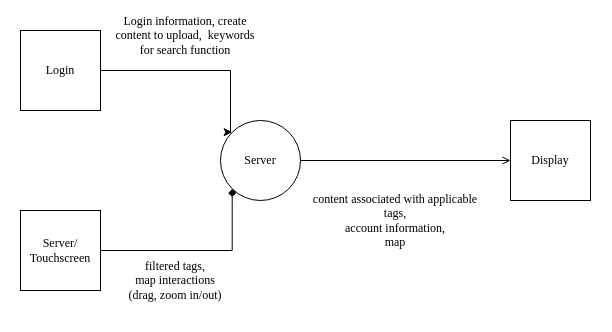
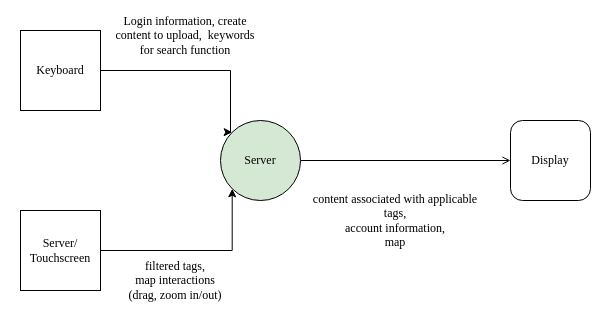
node "Login": label "Login" -> "Keyboard"
node "Server": fillcolor #ffffff -> #d5e8d4
node "Display": shape rectangle -> rounded rectangle
edge "Server/ Touchscreen" -> "Server": arrowhead diamond -> classic
